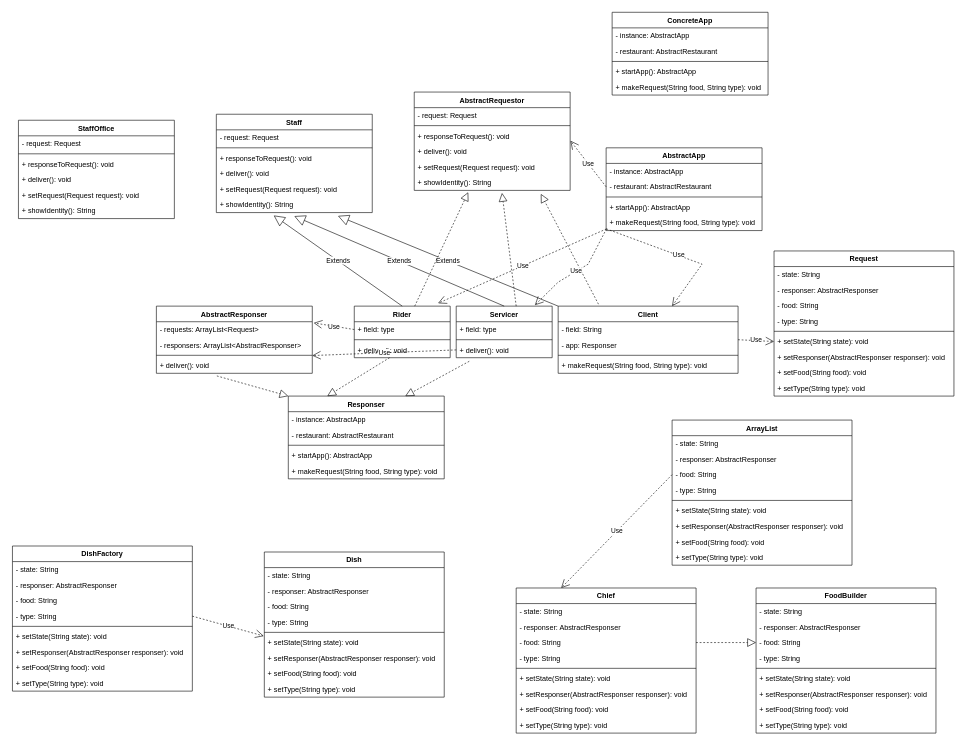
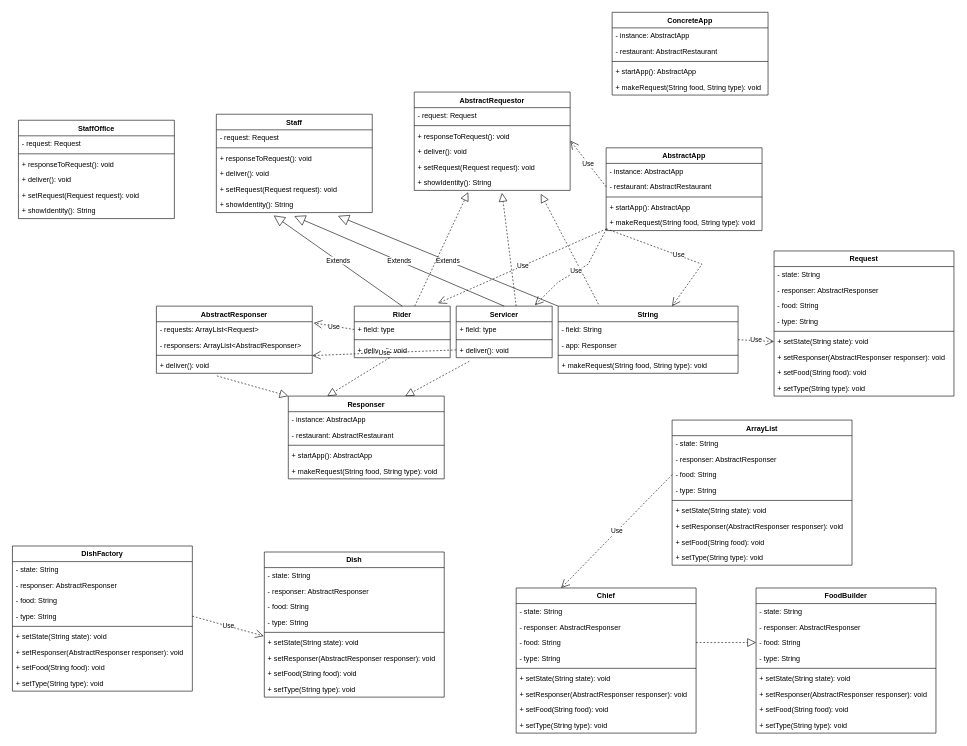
node "Client": label "Client" -> "String"
